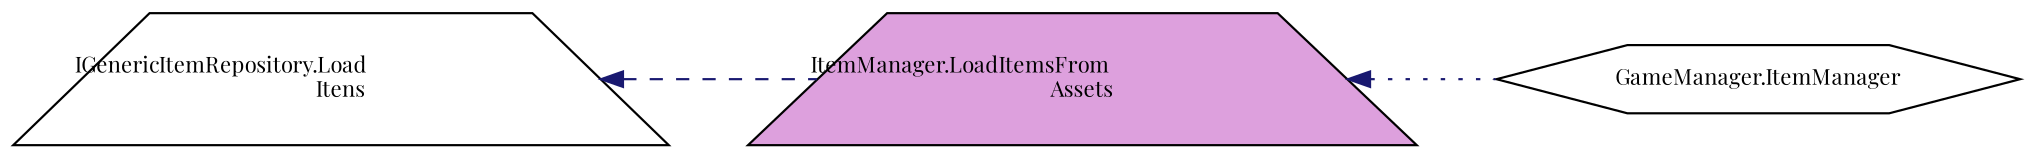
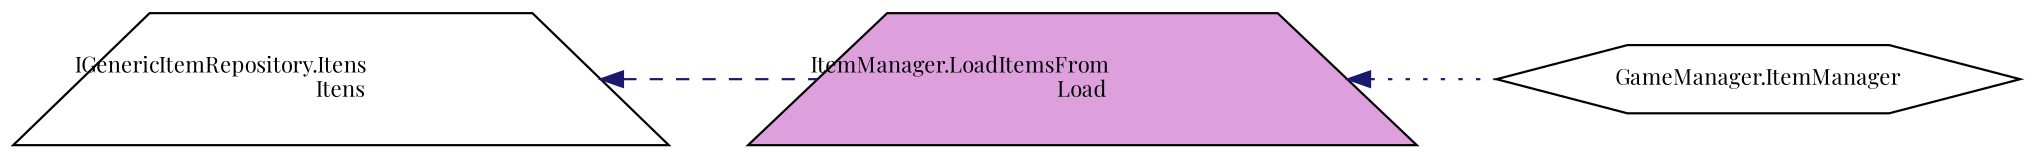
node "IGenericItemRepository.Load Itens": label "IGenericItemRepository.Load Itens" -> "IGenericItemRepository.Itens Itens"
node "ItemManager.LoadItemsFrom Assets": label "ItemManager.LoadItemsFrom Assets" -> "ItemManager.LoadItemsFrom Load"
